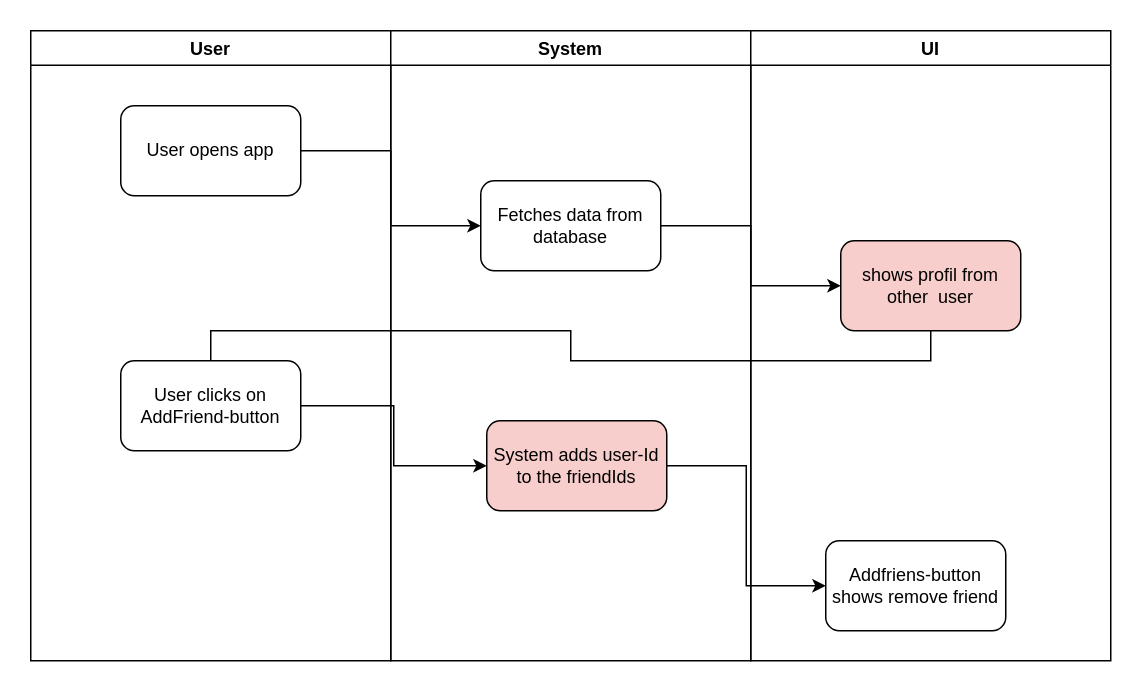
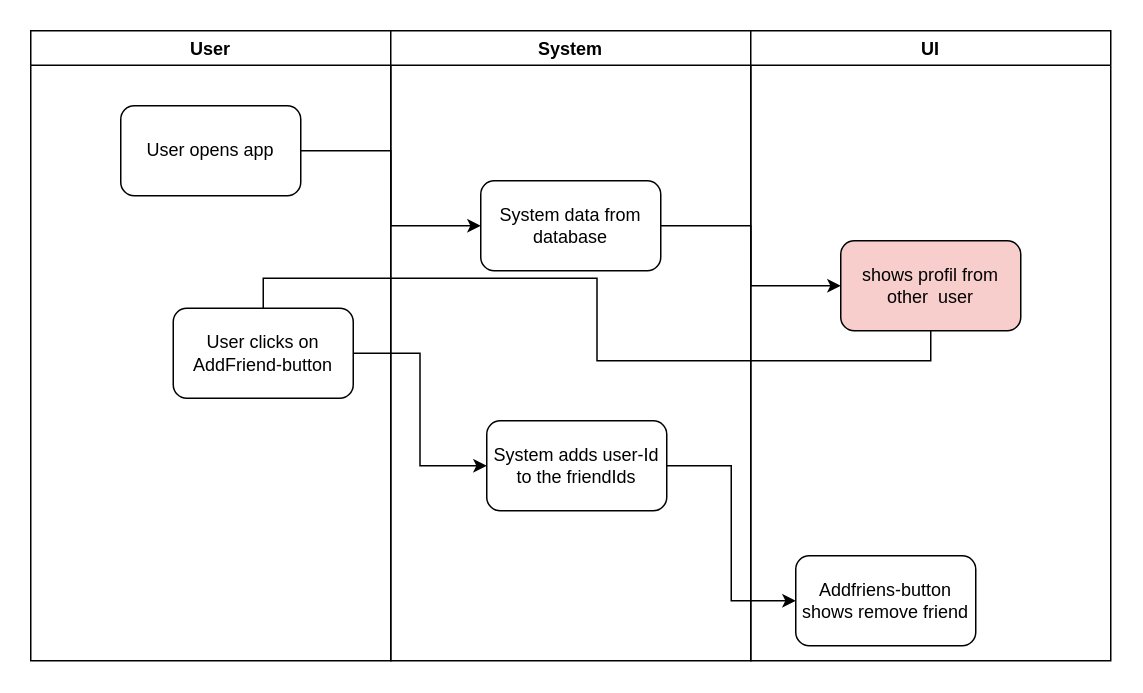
node "Fetches data from database": label "Fetches data from database" -> "System data from database"
node "User clicks on AddFriend-button": moved (211, 406) -> (263, 353)
node "System adds user-Id to the friendIds": fillcolor #f8cecc -> #ffffff
node "Addfriens-button shows remove friend": moved (916, 586) -> (886, 601)
